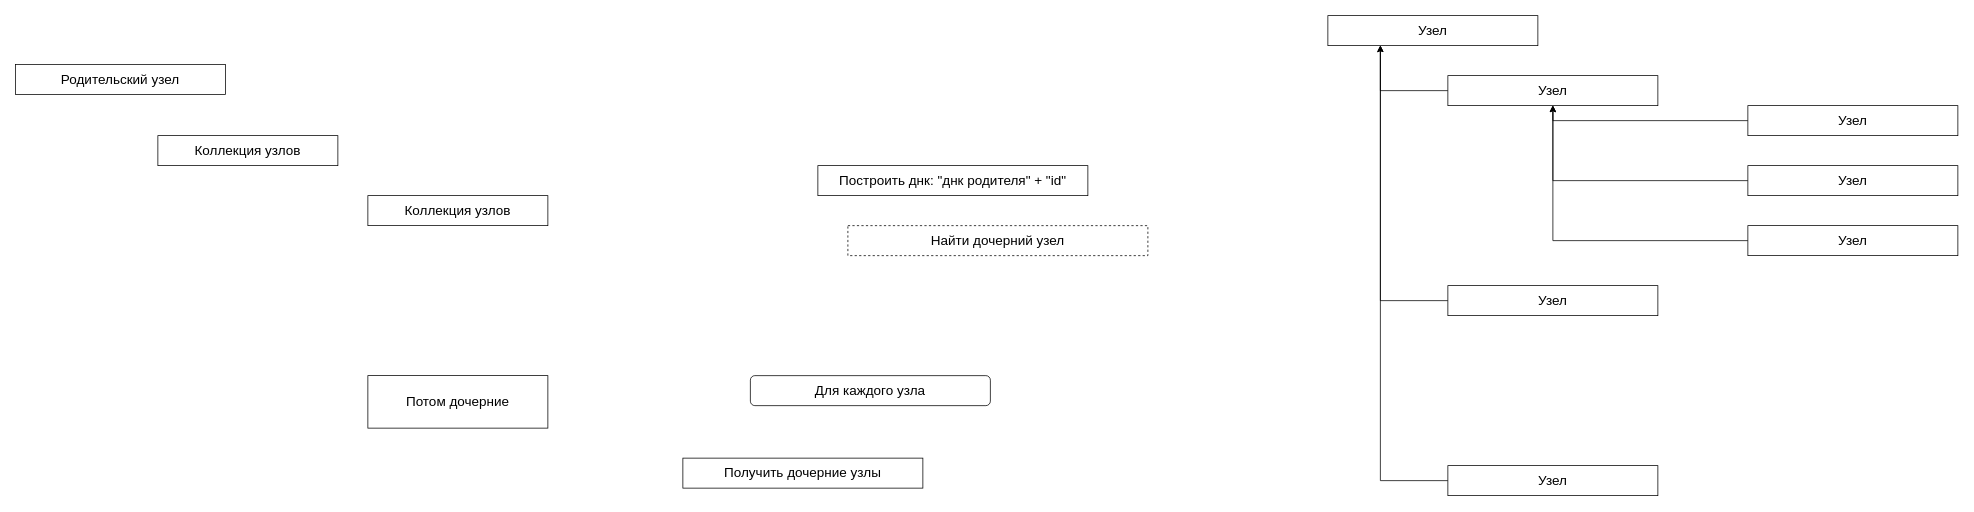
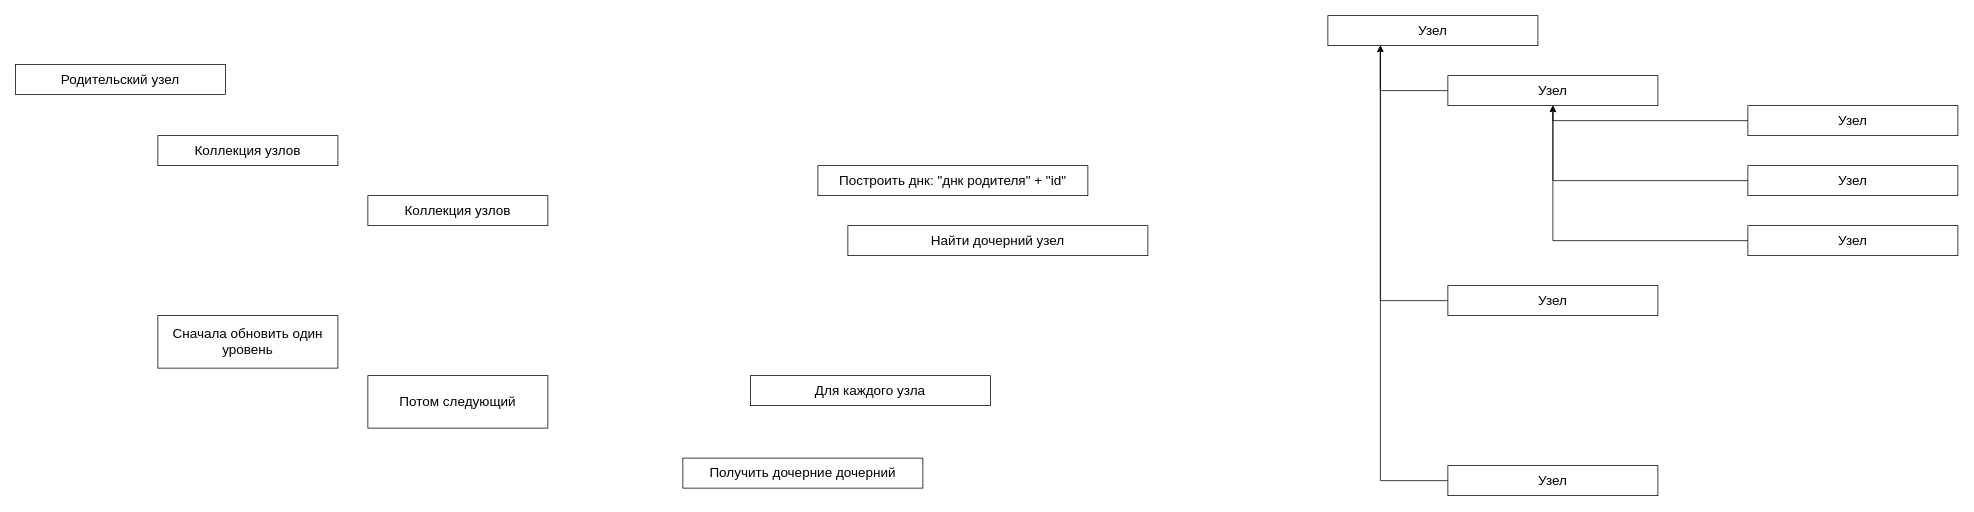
node "Найти дочерний узел": style dashed -> solid
node "Сначала обновить один уровень": added
node "Для каждого узла": shape rounded rectangle -> rectangle
node "Потом дочерние": label "Потом дочерние" -> "Потом следующий"
node "Получить дочерние узлы": label "Получить дочерние узлы" -> "Получить дочерние дочерний"
